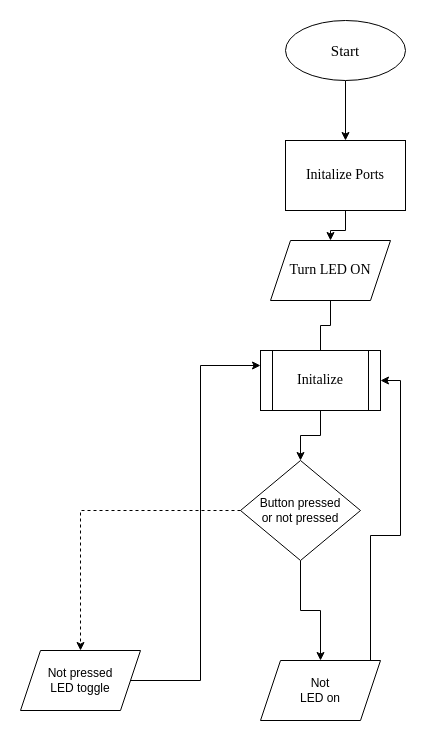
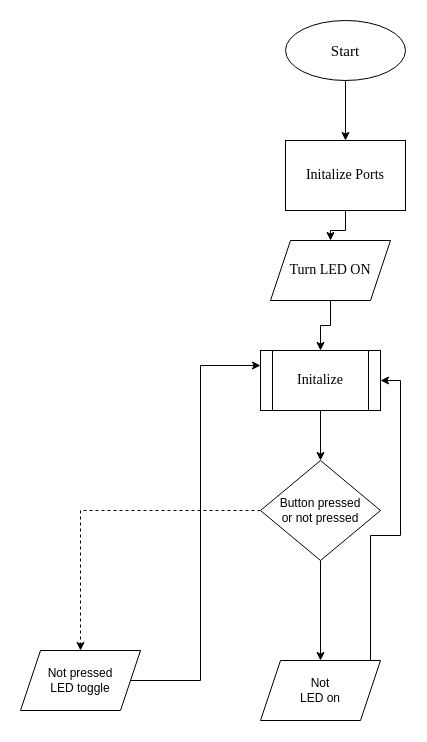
edge "Turn LED ON" -- "Initalize": arrowhead none -> classic
node "Button pressed or not pressed": moved (301, 511) -> (321, 511)
